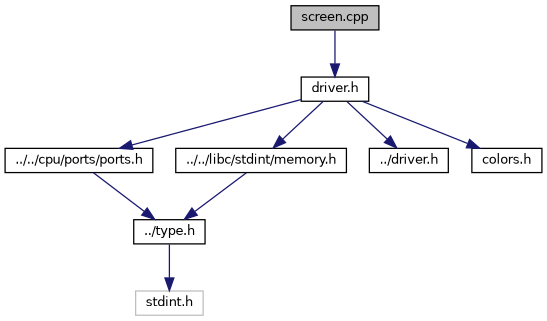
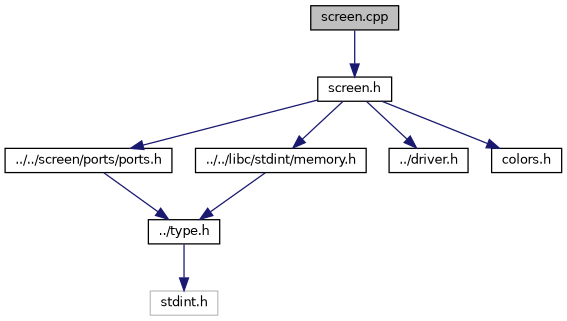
node "driver.h": label "driver.h" -> "screen.h"
node "../../cpu/ports/ports.h": label "../../cpu/ports/ports.h" -> "../../screen/ports/ports.h"
